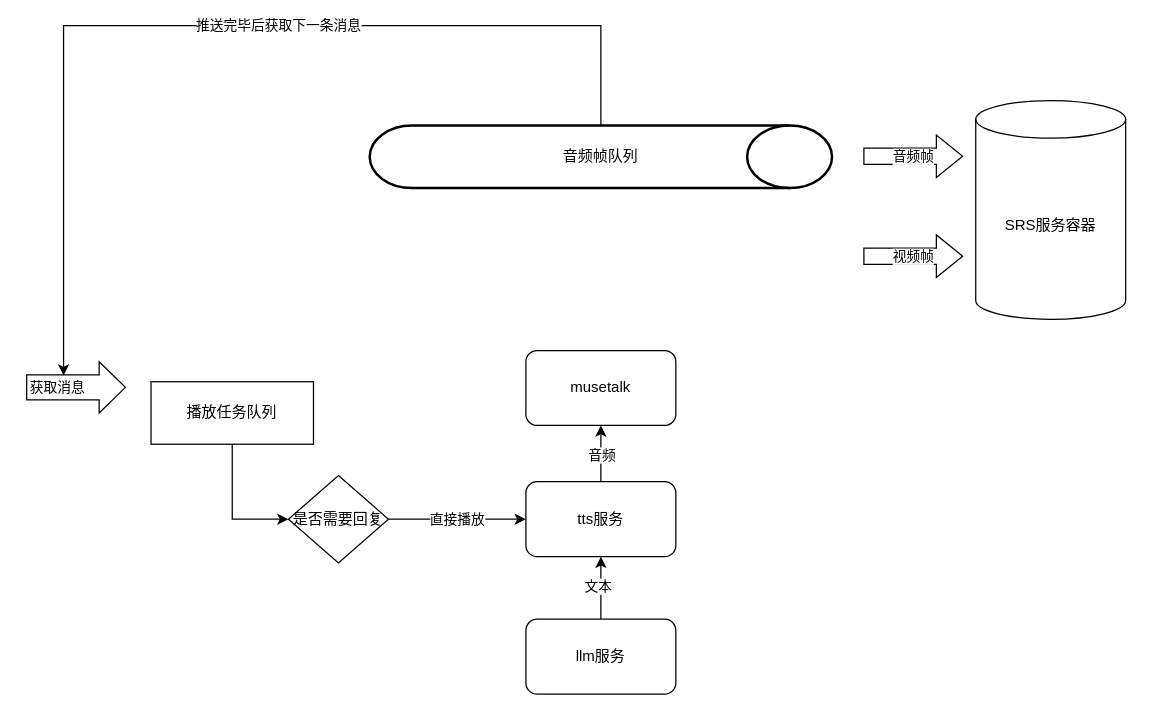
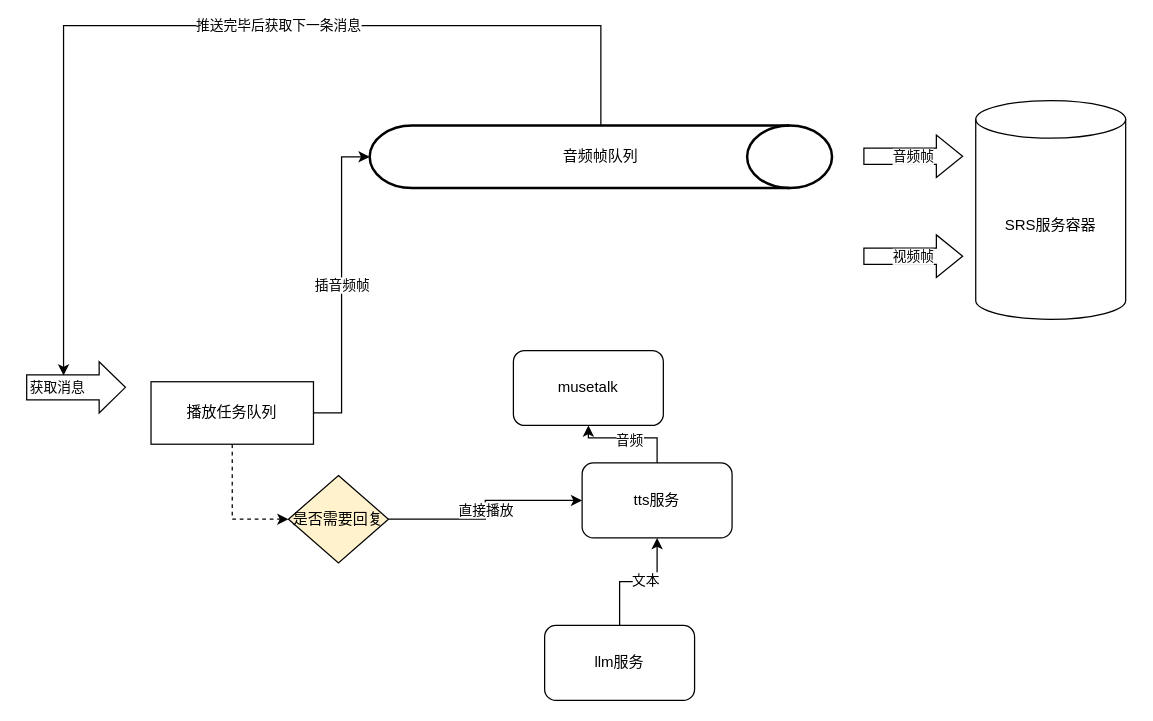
edge "播放任务队列" -> "音频帧队列": added, label "插音频帧"
node "musetalk": moved (601, 388) -> (588, 388)
edge "播放任务队列" -> "是否需要回复": style solid -> dashed
node "是否需要回复": fillcolor #ffffff -> #fff2cc
node "tts服务": moved (601, 519) -> (657, 501)
node "llm服务": moved (601, 657) -> (619, 663)
